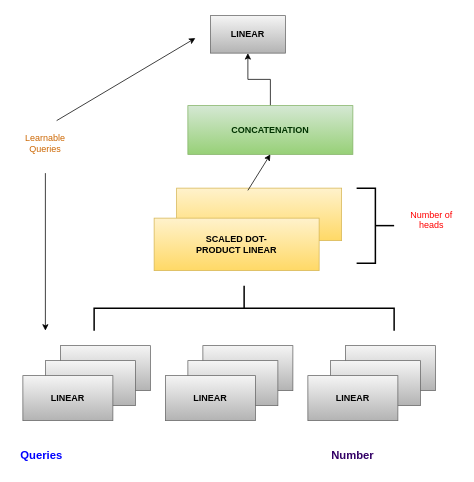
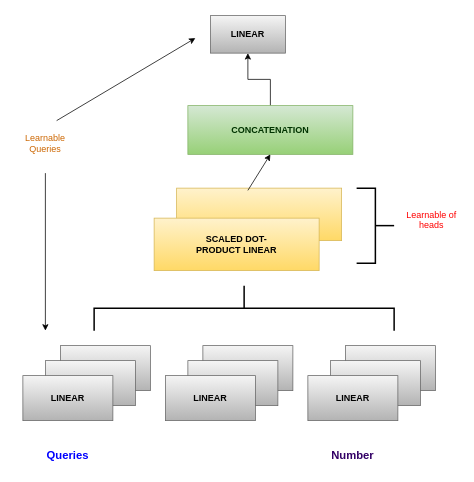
node "Number of heads": label "Number of heads" -> "Learnable of heads"
node "Queries": moved (42, 454) -> (68, 454)
